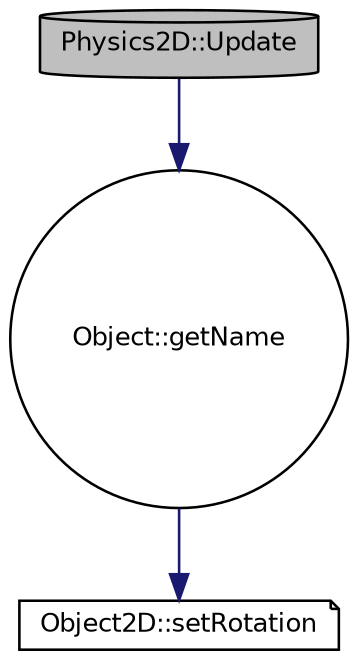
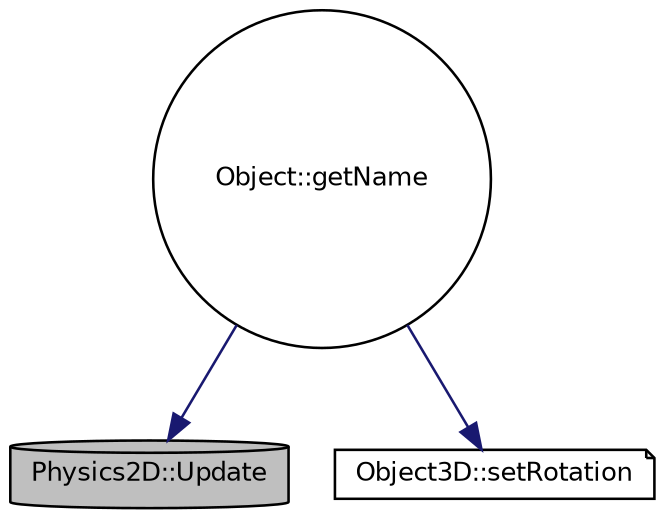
edge "Physics2D::Update" -> "Object::getName": reversed
node "Object2D::setRotation": label "Object2D::setRotation" -> "Object3D::setRotation"
